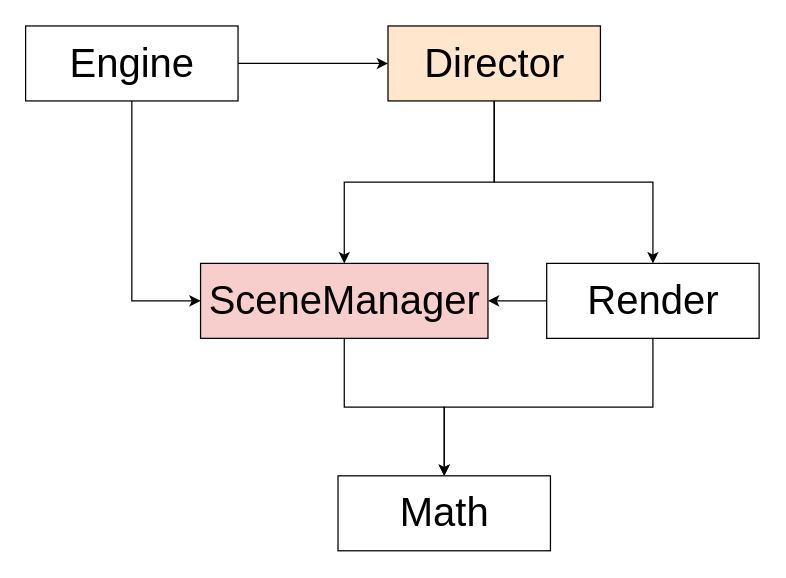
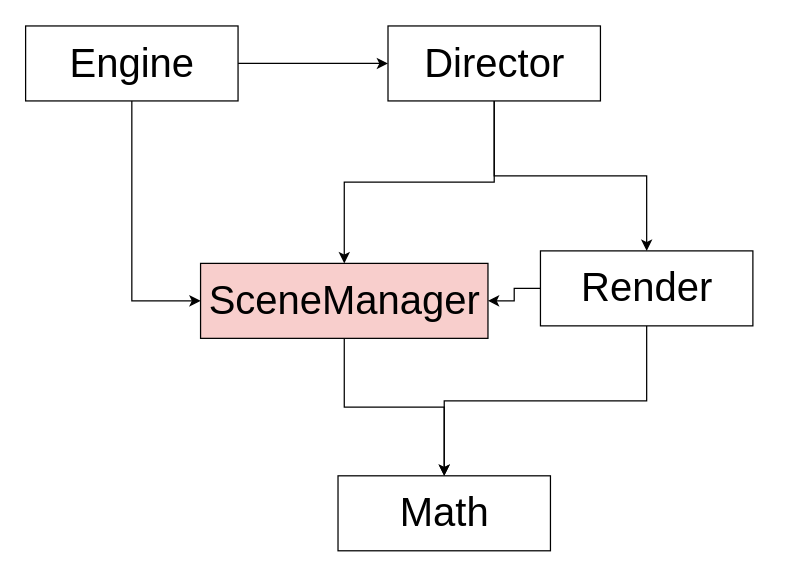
node "Director": fillcolor #ffe6cc -> #ffffff
node "Render": moved (653, 301) -> (647, 288)
